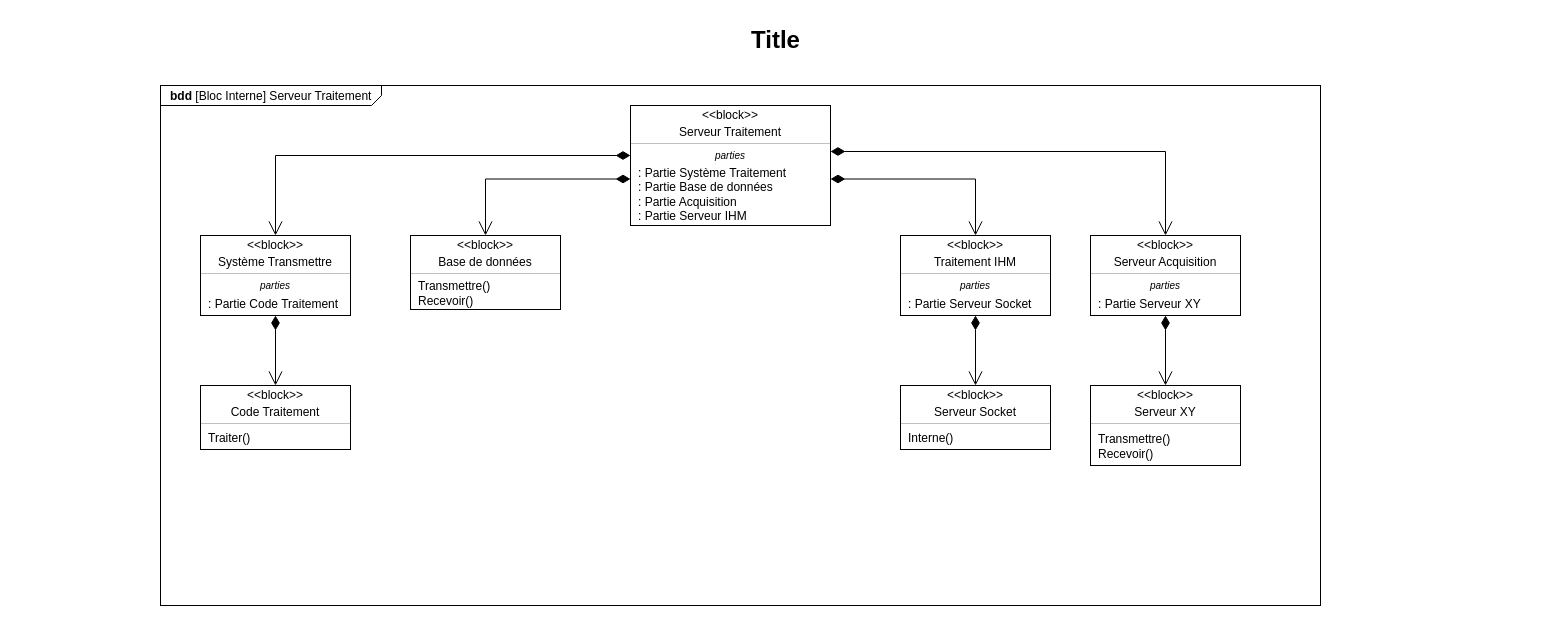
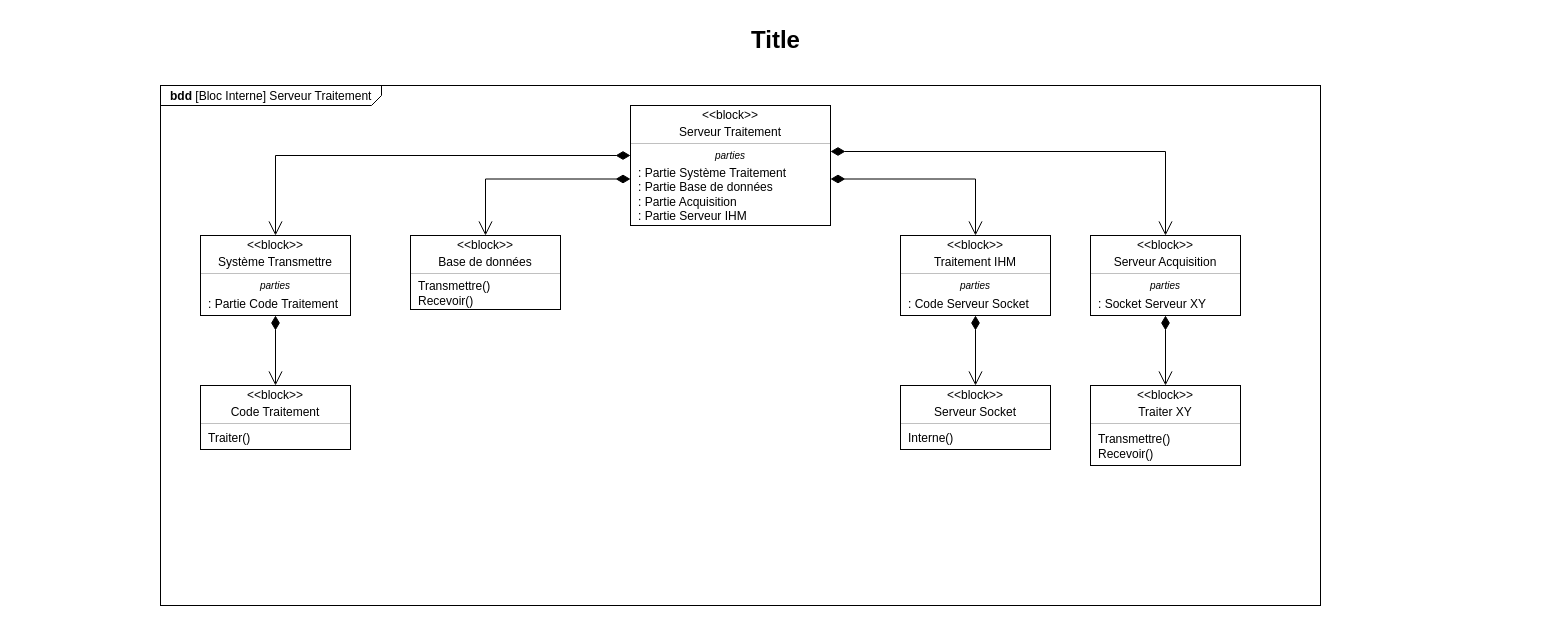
node ": Partie Serveur Socket": label ": Partie Serveur Socket" -> ": Code Serveur Socket"
node ": Partie Serveur XY": label ": Partie Serveur XY" -> ": Socket Serveur XY"
node "Serveur XY": label "Serveur XY" -> "Traiter XY"
